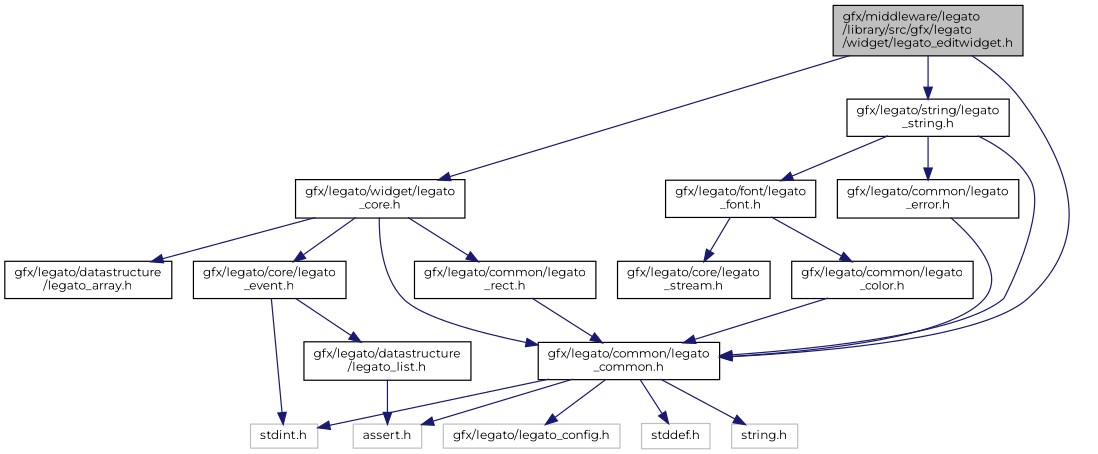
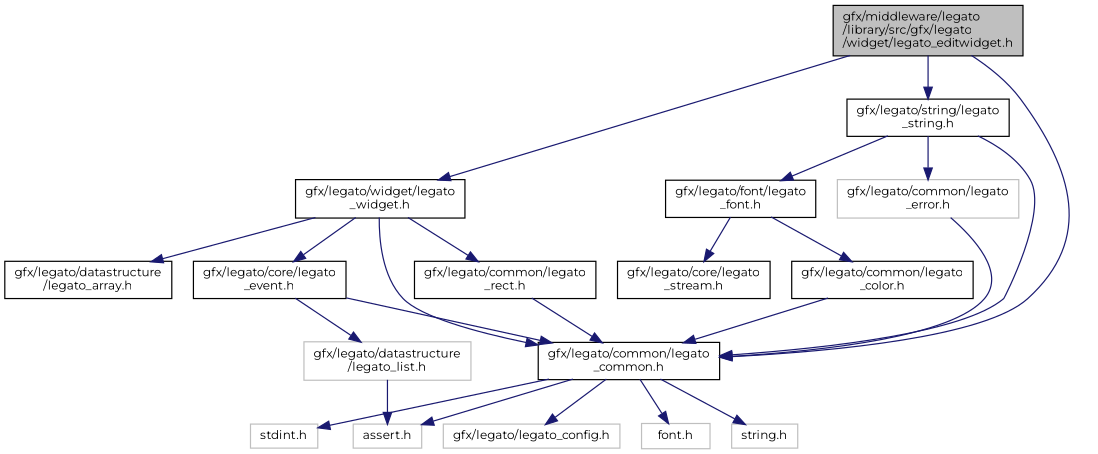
node "gfx/legato/widget/legato _core.h": label "gfx/legato/widget/legato _core.h" -> "gfx/legato/widget/legato _widget.h"
node "gfx/legato/common/legato _error.h": color black -> grey75
edge "gfx/legato/core/legato _event.h" -> "stdint.h": now "gfx/legato/core/legato _event.h" -> "gfx/legato/common/legato _common.h"
node "gfx/legato/datastructure /legato_list.h": color black -> grey75
node "stddef.h": label "stddef.h" -> "font.h"
